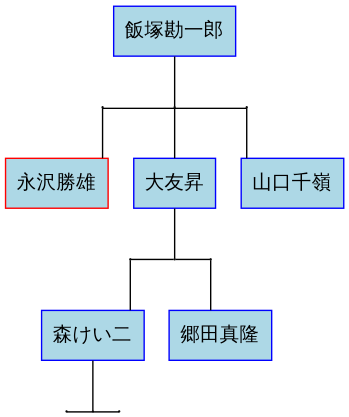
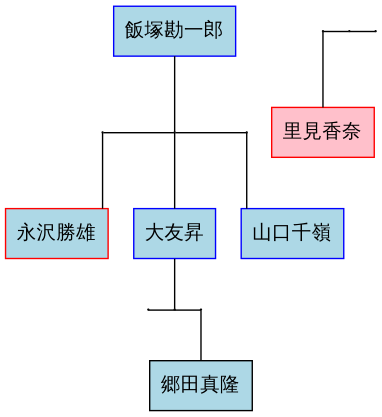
node "里見香奈": added
node "森けい二": removed
node "郷田真隆": color blue -> black
